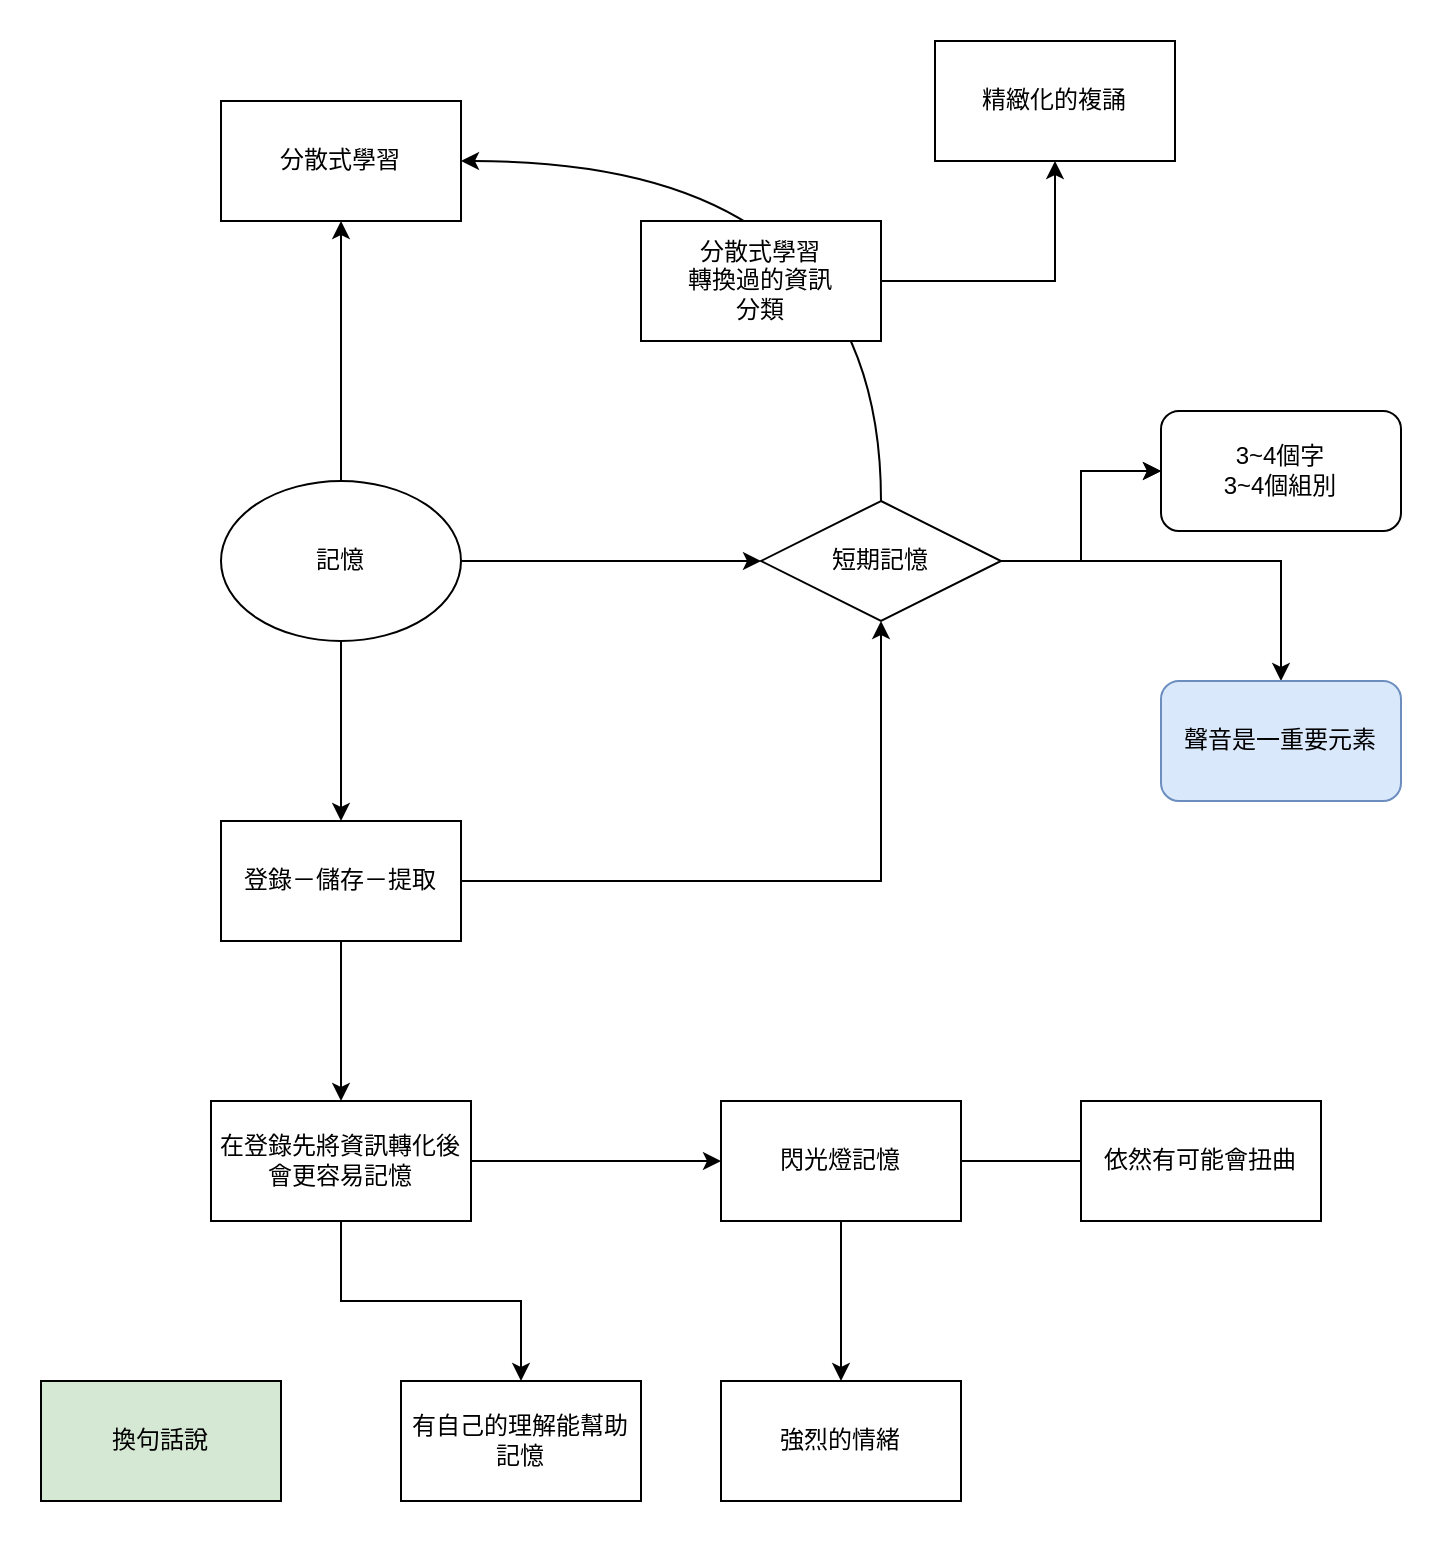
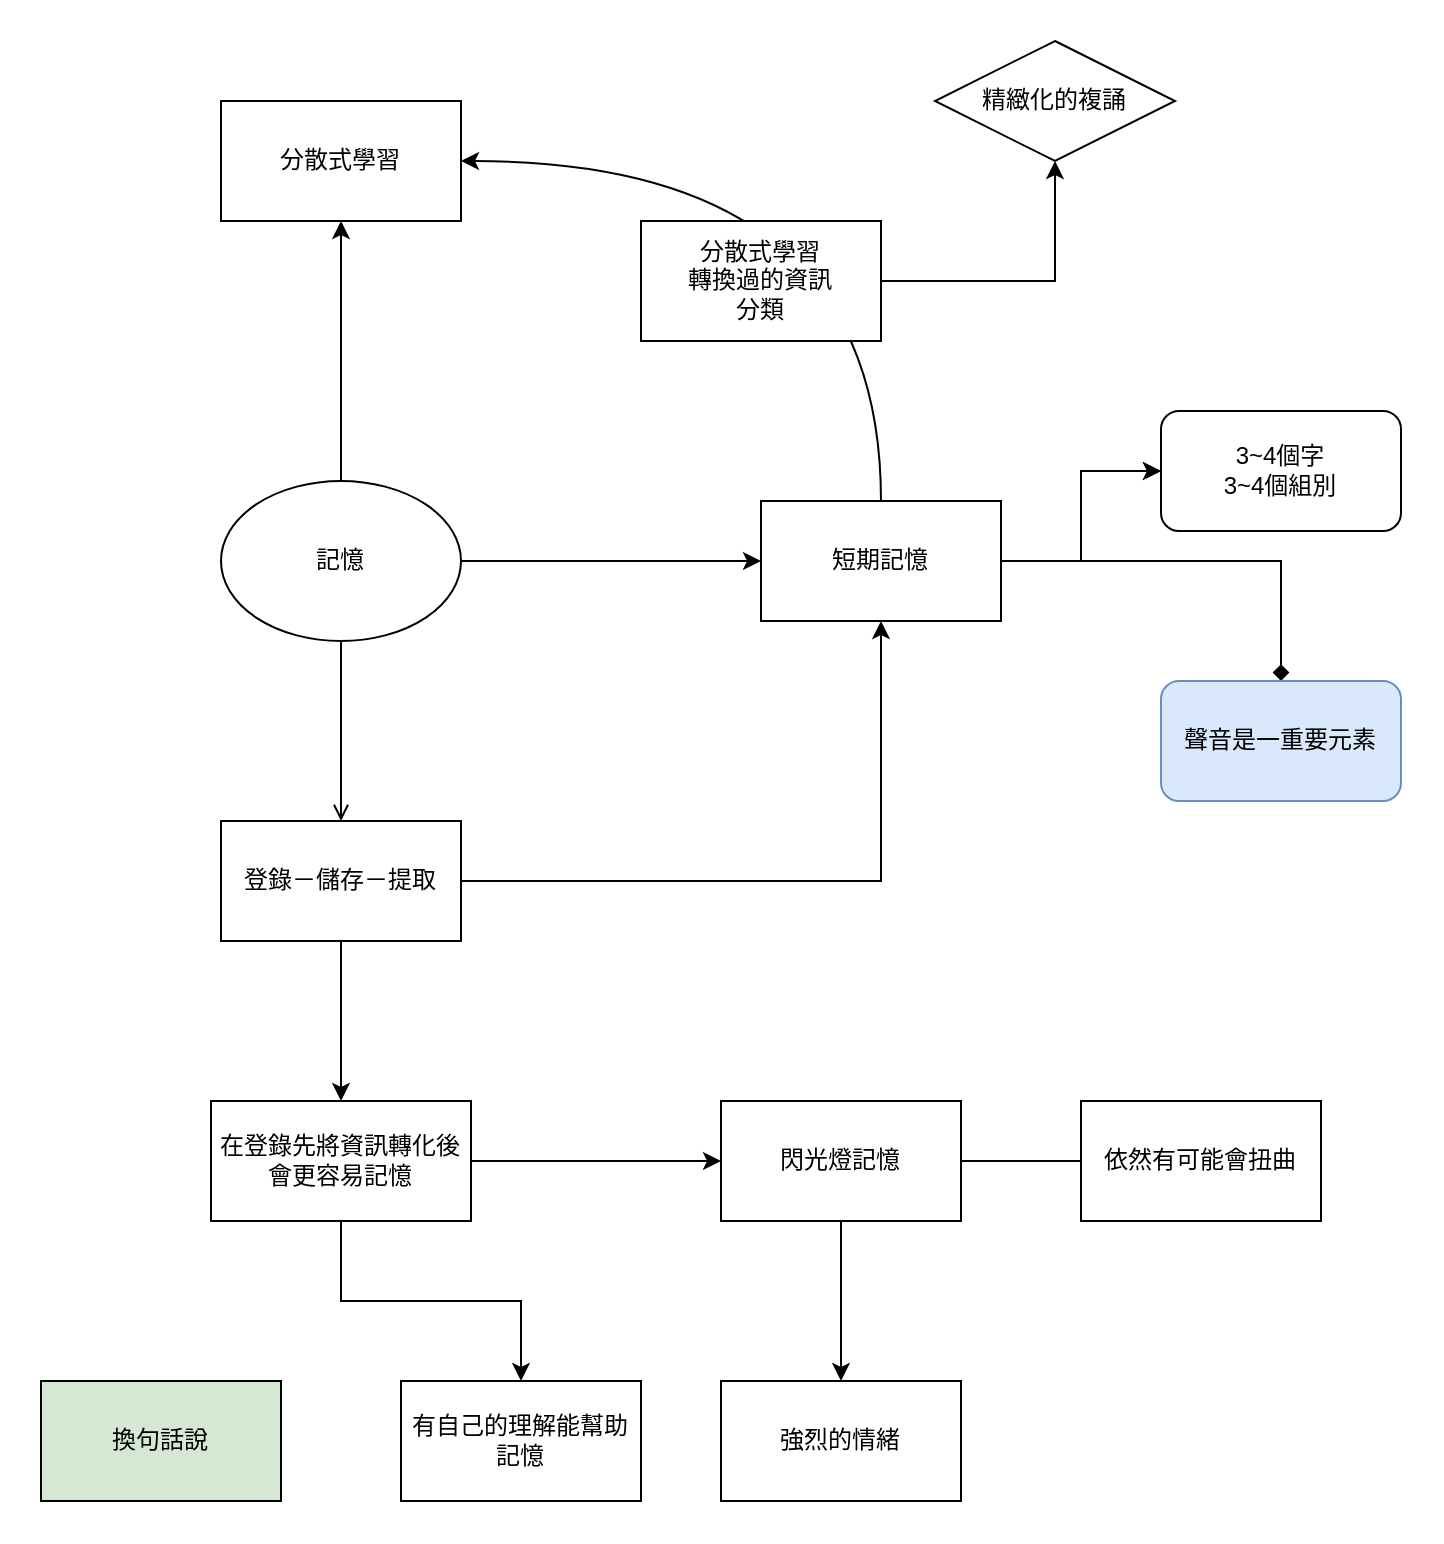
node "精緻化的複誦": shape rectangle -> diamond
node "短期記憶": shape diamond -> rectangle
edge "短期記憶" -> "聲音是一重要元素": arrowhead classic -> diamond
edge "記憶" -> "登錄－儲存－提取": arrowhead classic -> open
